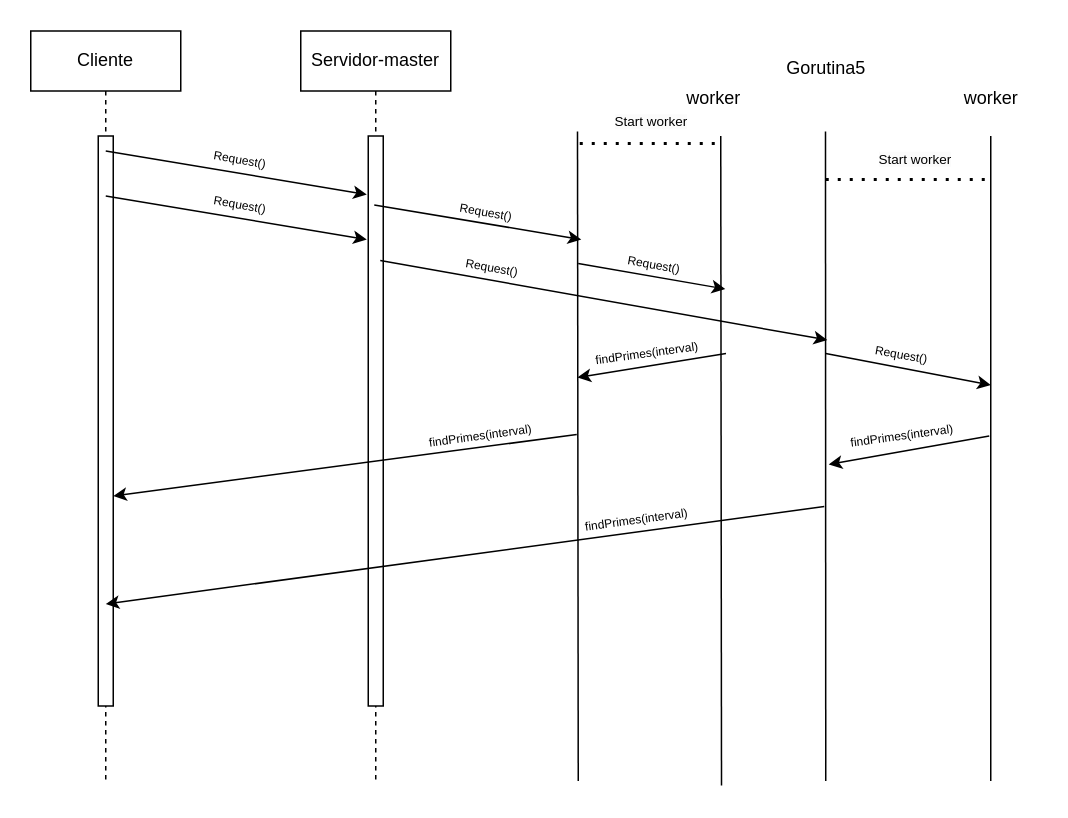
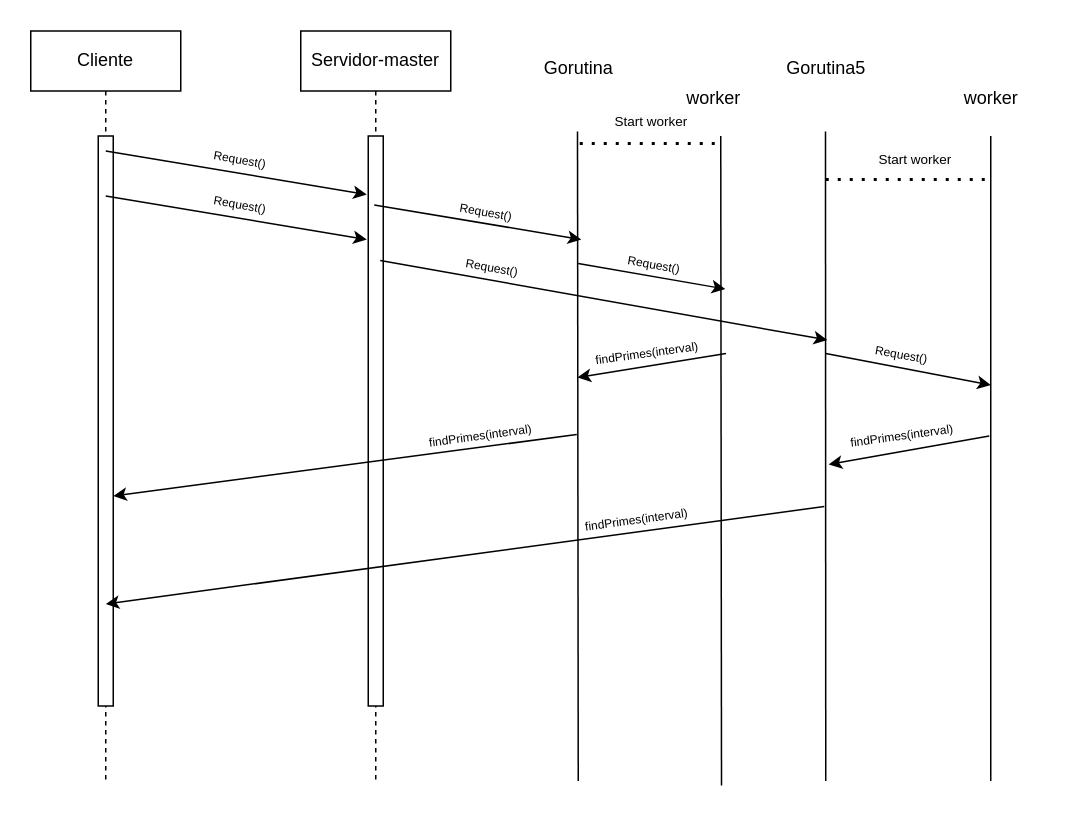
node "Gorutina": added
